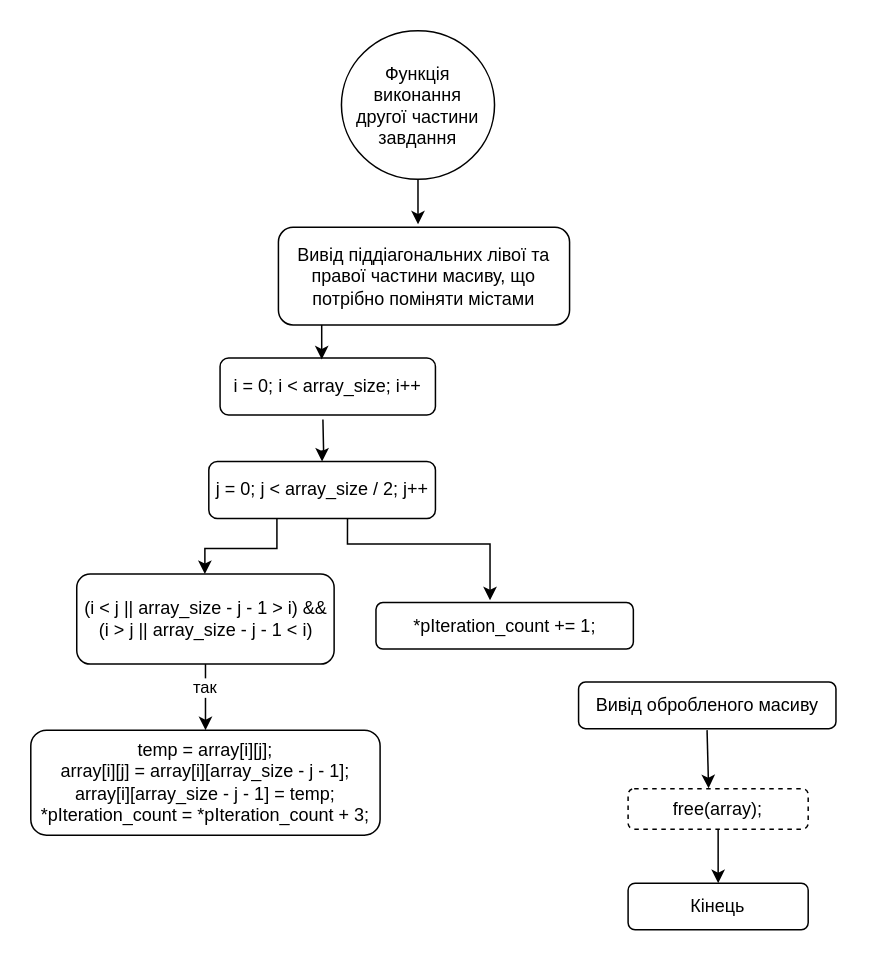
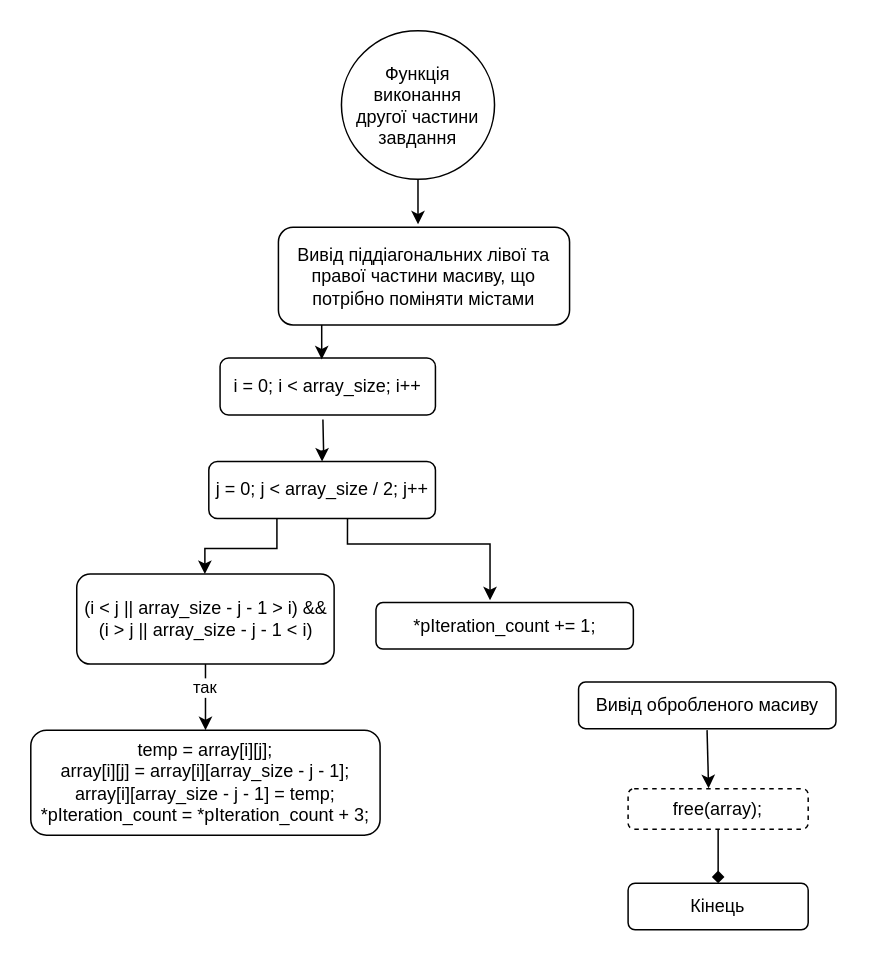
edge "free(array);" -> "Кінець": arrowhead classic -> diamond
